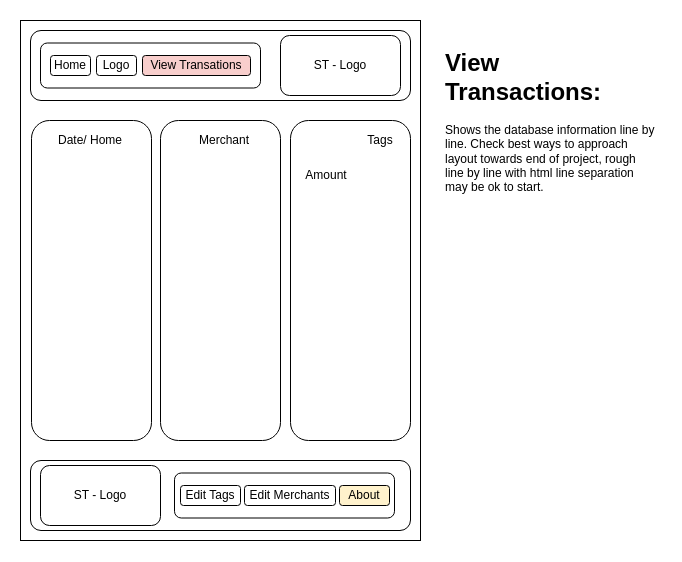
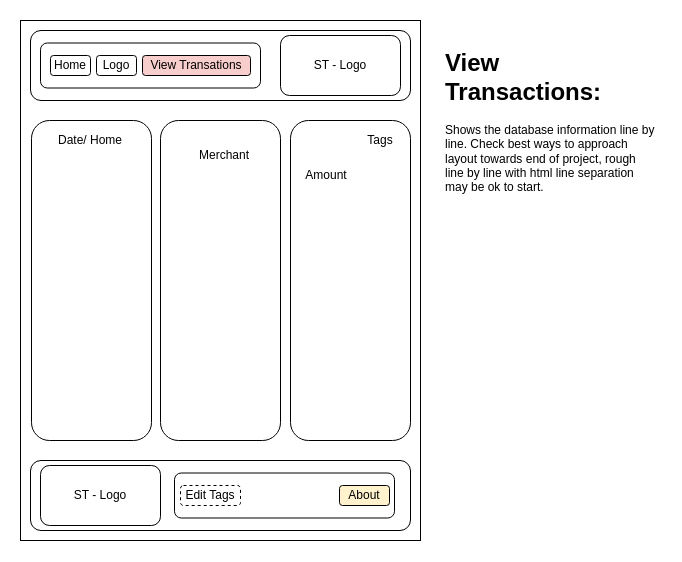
node "Merchant": moved (225, 141) -> (225, 156)
node "Edit Tags": style solid -> dashed
node "Edit Merchants": removed
